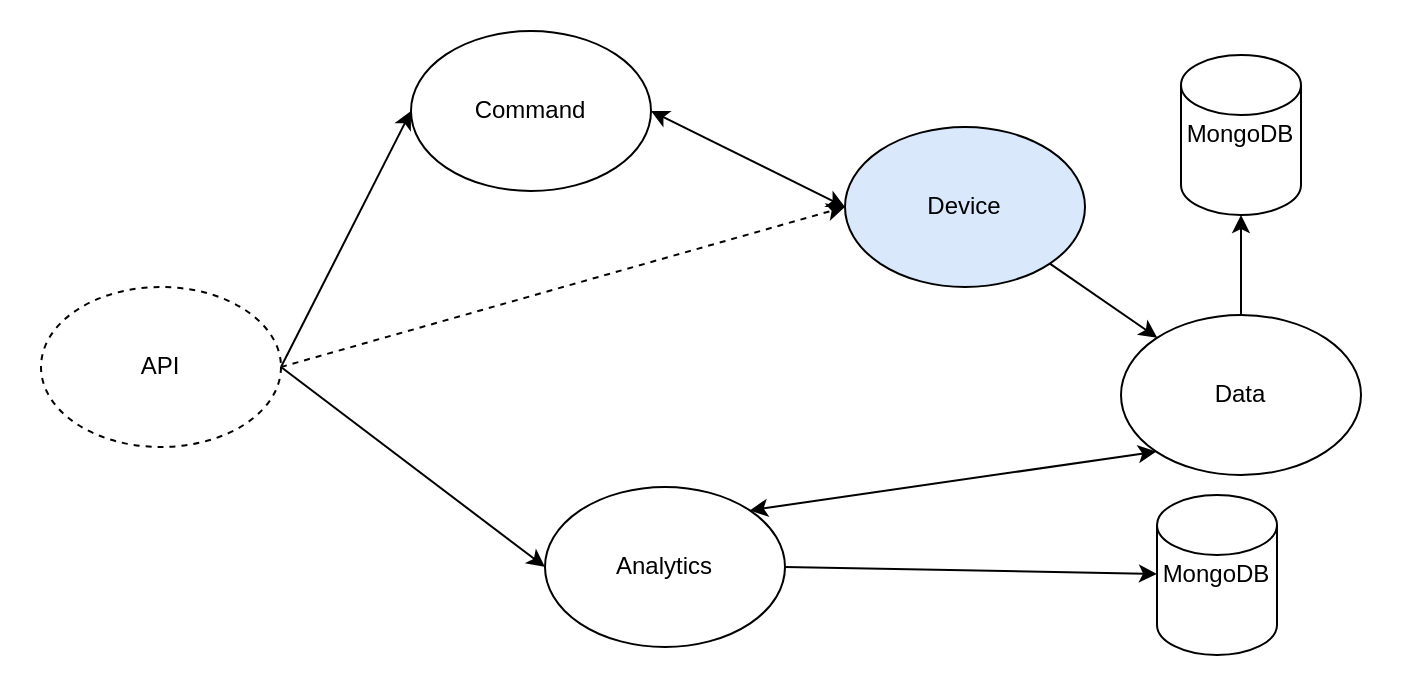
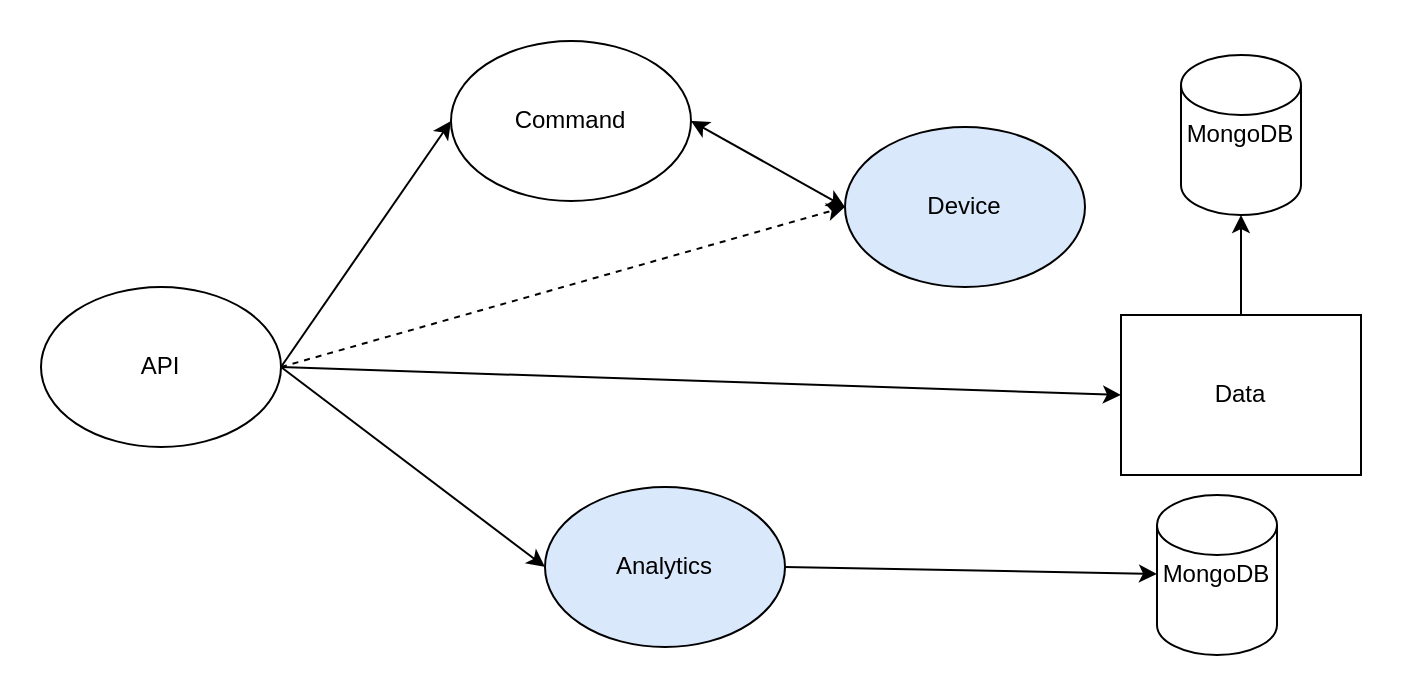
node "Command": moved (531, 111) -> (571, 121)
edge "Device" -> "Data": removed
node "API": style dashed -> solid
edge "API" -> "Data": added
node "Data": shape ellipse -> rectangle
edge "Data" -- "Analytics": removed
node "Analytics": fillcolor #ffffff -> #dae8fc
